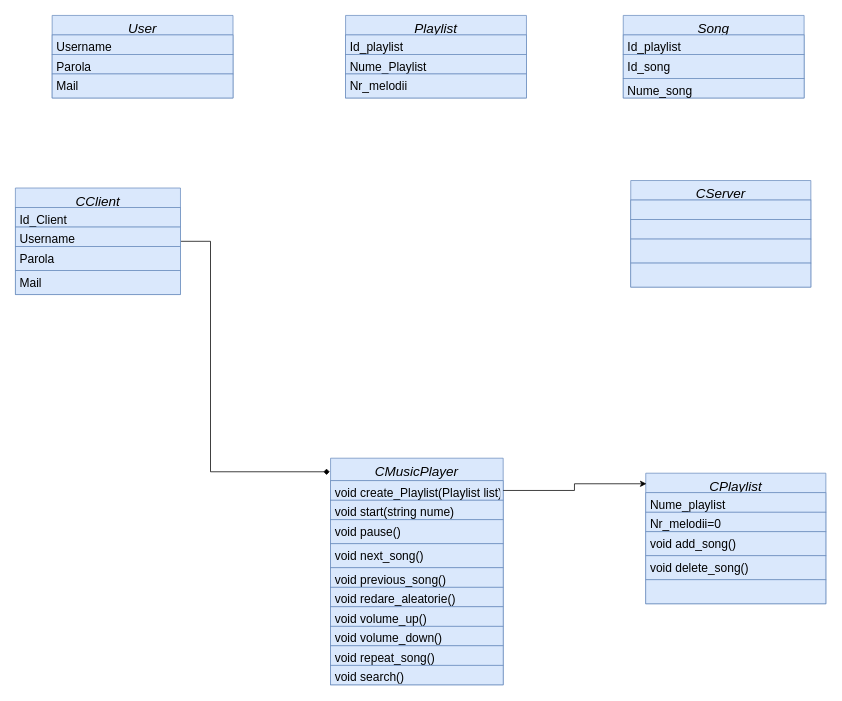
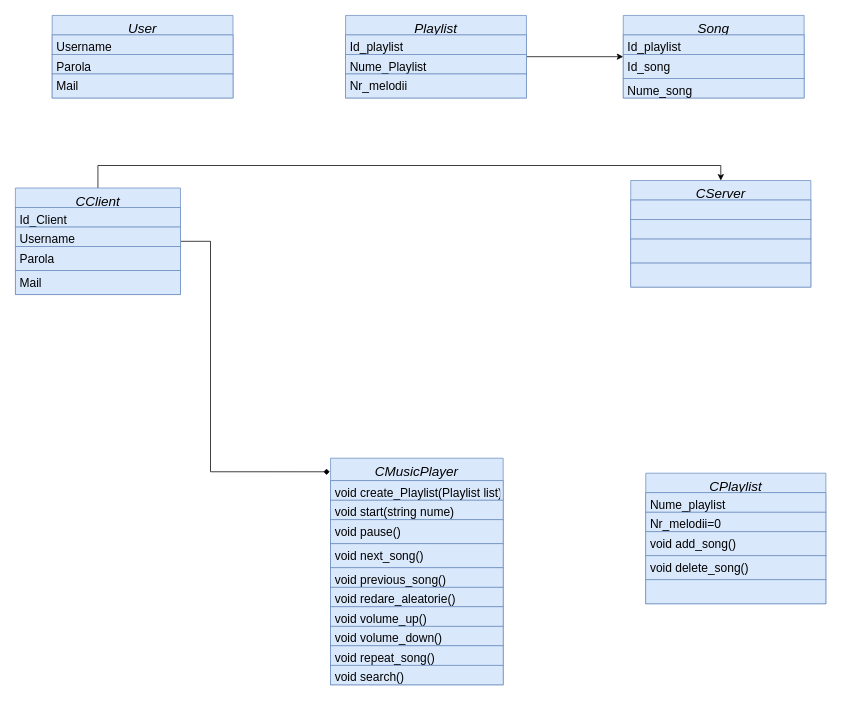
edge "Playlist" -> "Song": added
edge "CClient" -> "CServer": added
edge "void create_Playlist(Playlist list)" -> "CPlaylist": removed
